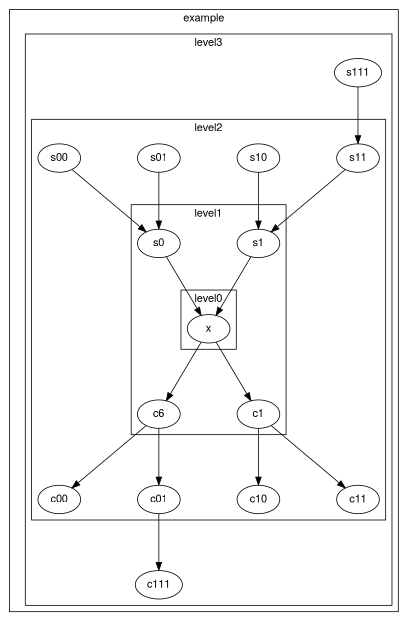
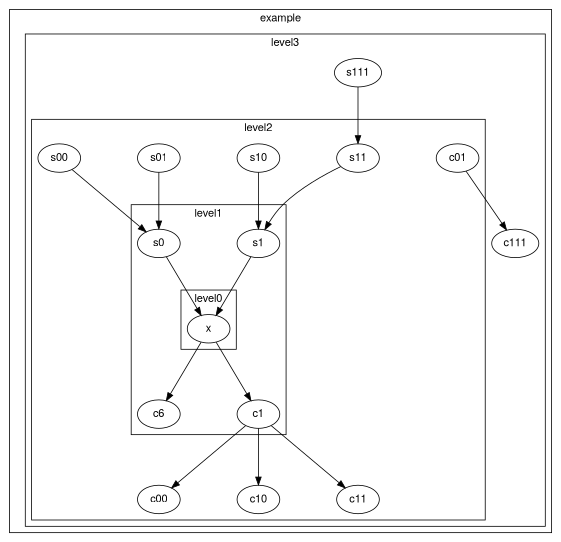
edge "c6" -> "c01": removed
edge "c6" -> "c00": now "c1" -> "c00"
